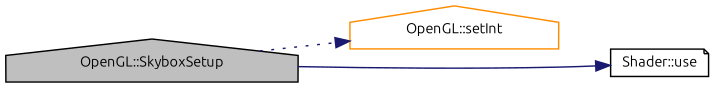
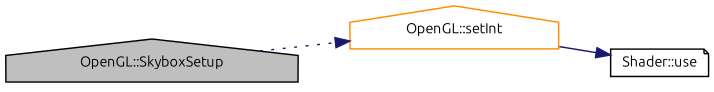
edge "OpenGL::SkyboxSetup" -> "Shader::use": now "OpenGL::setInt" -> "Shader::use"
